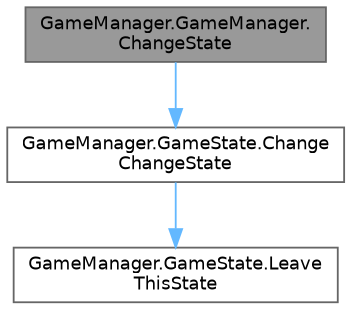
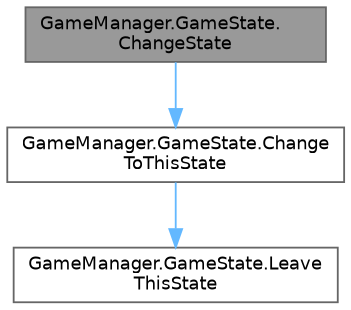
node "GameManager.GameManager. ChangeState": label "GameManager.GameManager. ChangeState" -> "GameManager.GameState. ChangeState"
node "GameManager.GameState.Change ChangeState": label "GameManager.GameState.Change ChangeState" -> "GameManager.GameState.Change ToThisState"
